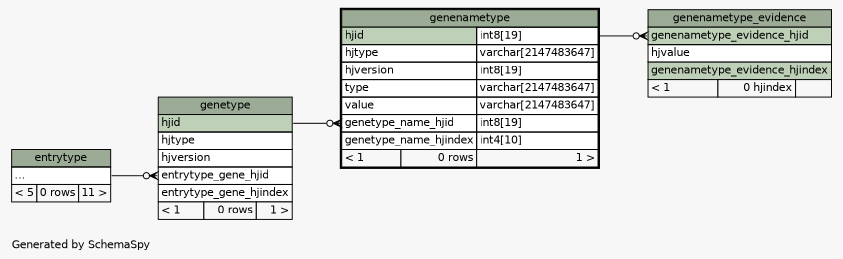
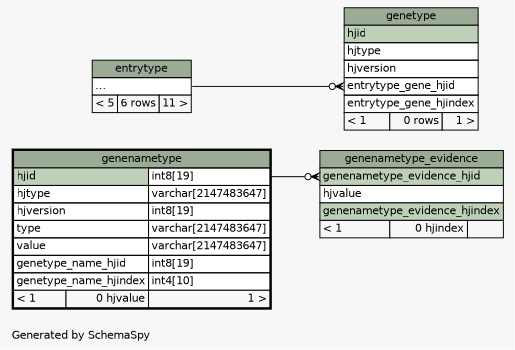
edge "genetype" -> "genenametype": removed
node "genenametype": text "0 rows" -> "0 hjvalue"
node "entrytype": text "0 rows" -> "6 rows"
